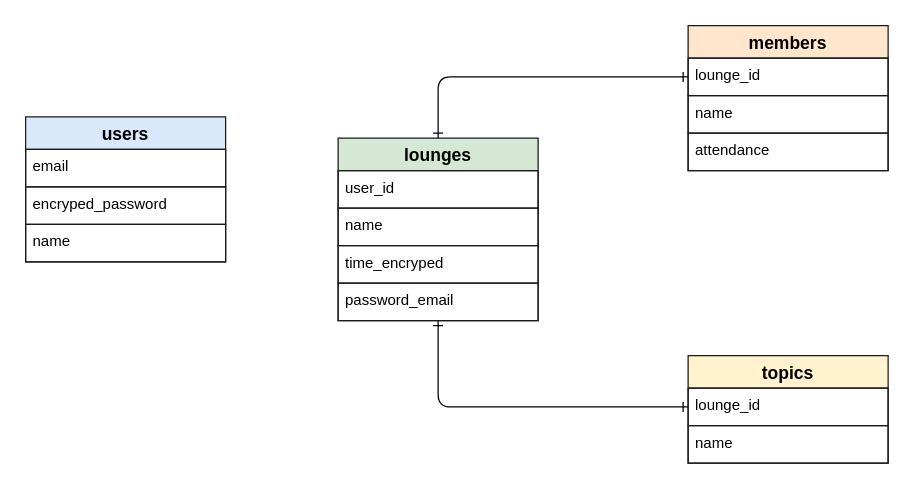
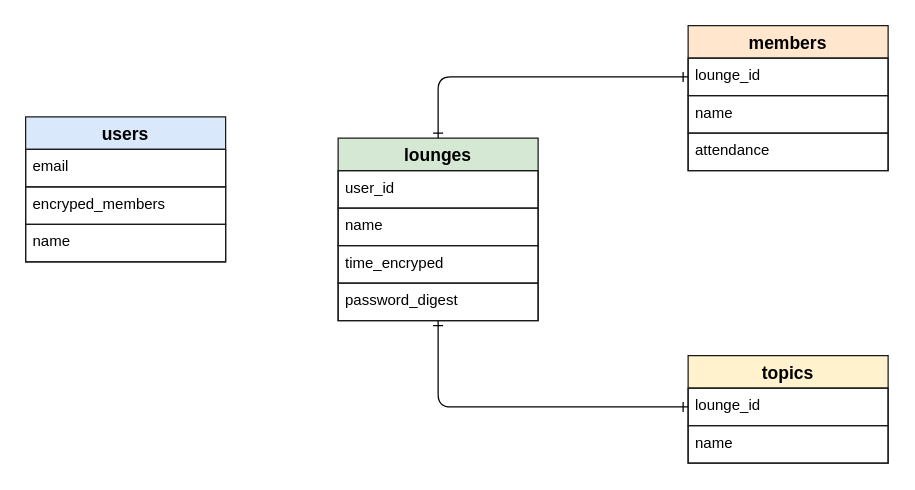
node "encryped_password": label "encryped_password" -> "encryped_members"
node "password_email": label "password_email" -> "password_digest"
